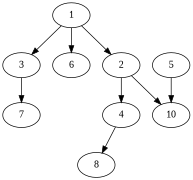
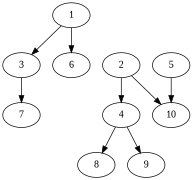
edge "1" -> "2": removed
node "9": added
